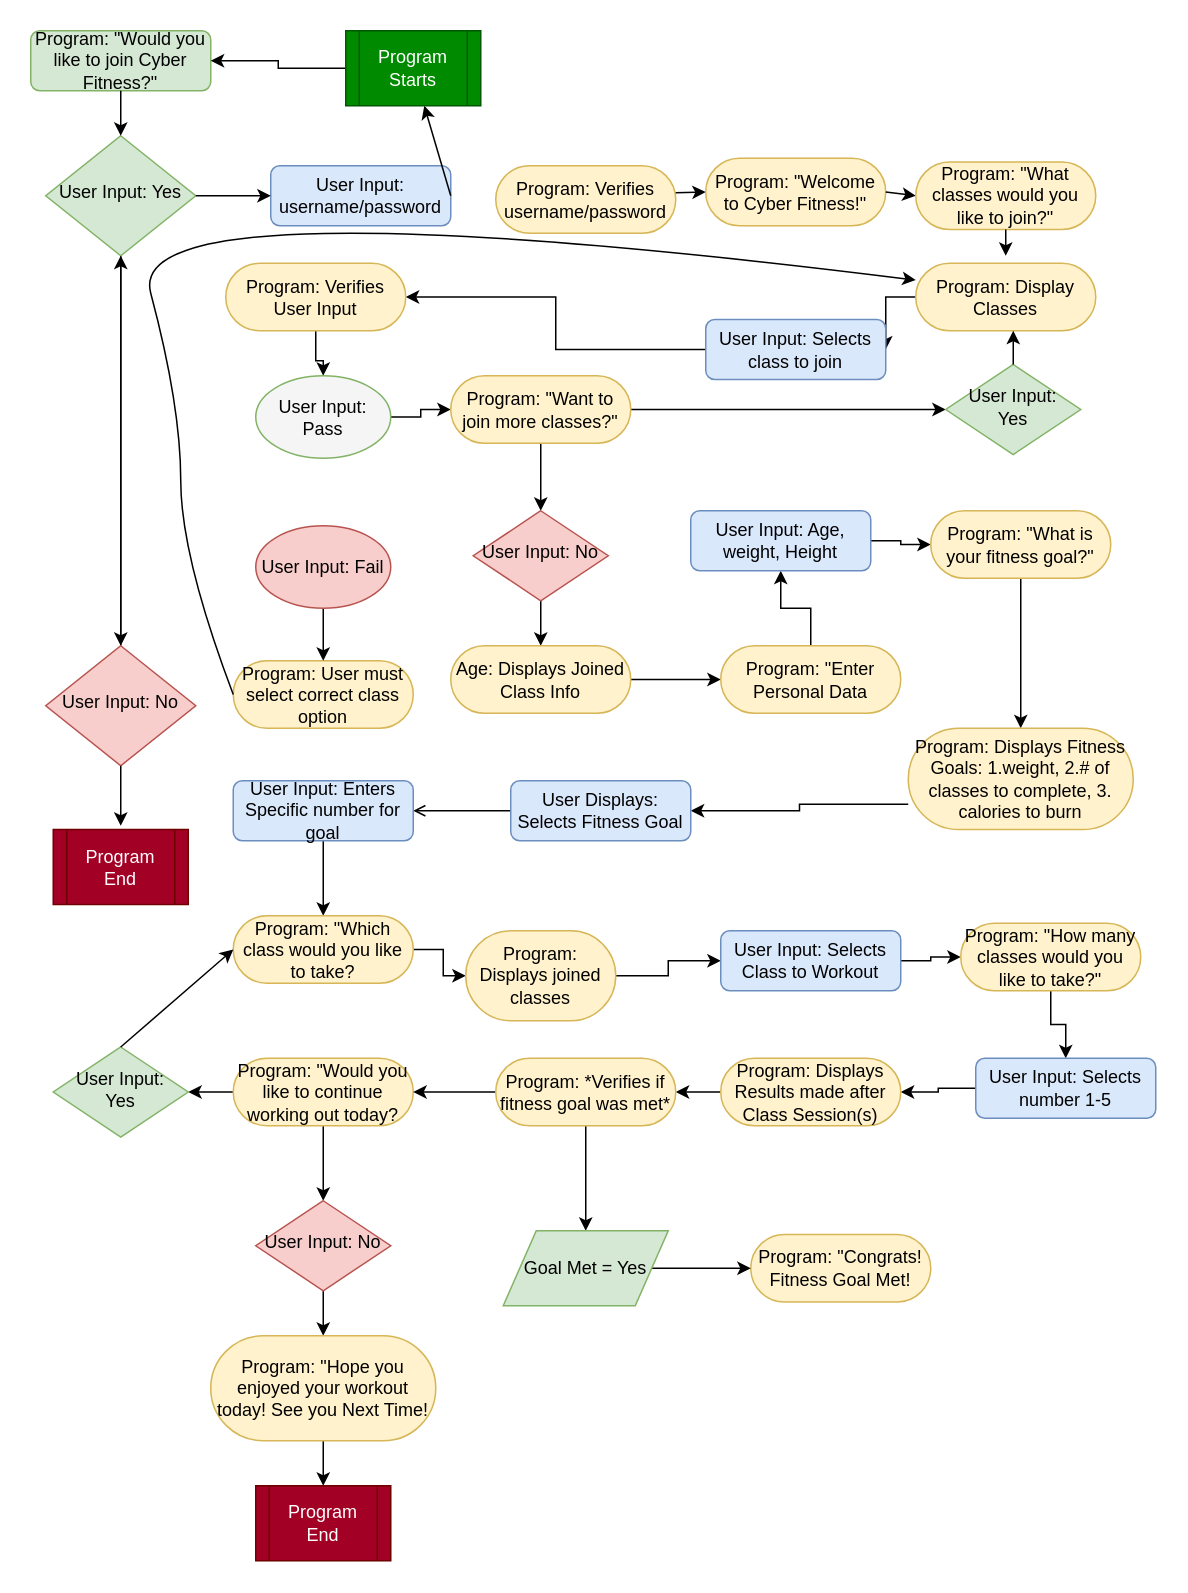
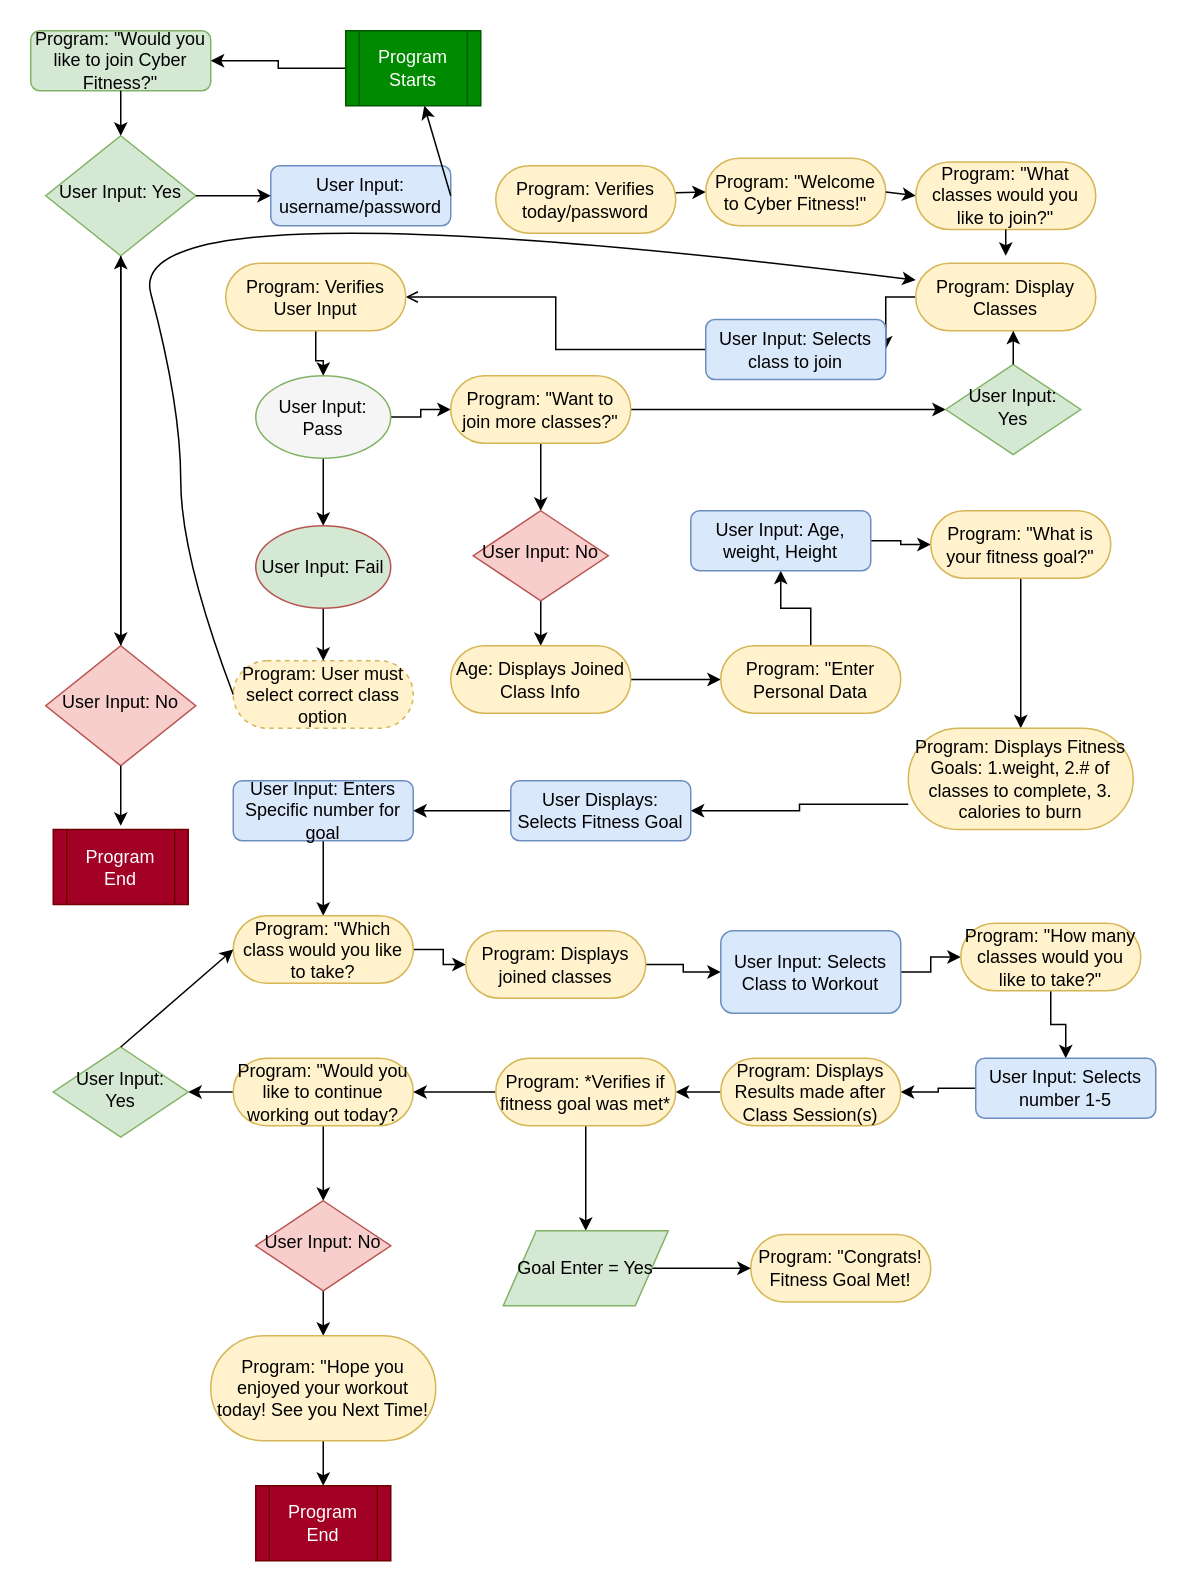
node "Program: Verifies username/password": label "Program: Verifies username/password" -> "Program: Verifies today/password"
edge "User Input: Selects class to join" -> "Program: Verifies User Input": arrowhead classic -> open
edge "User Input: Pass" -> "User Input: Fail": added
node "User Input: Fail": fillcolor #f8cecc -> #d5e8d4
node "Program: User must select correct class option": style solid -> dashed
edge "User Displays: Selects Fitness Goal" -> "User Input: Enters Specific number for goal": arrowhead open -> classic
node "User Input: Selects Class to Workout": size 180x60 -> 180x83
node "Program: Displays joined classes": size 150x90 -> 180x68
node "Goal Met = Yes": label "Goal Met = Yes" -> "Goal Enter = Yes"
